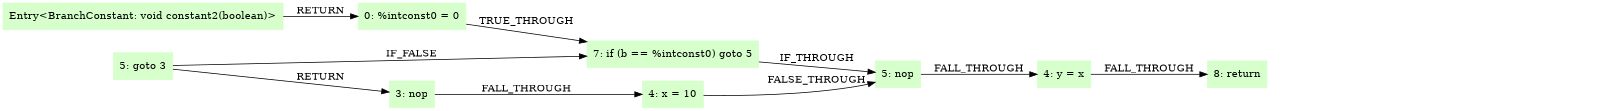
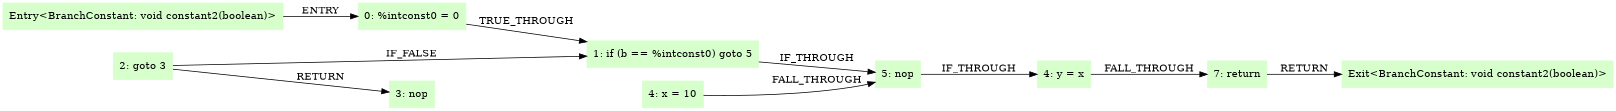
edge "Entry<BranchConstant: void constant2(boolean)>" -> "0: %intconst0 = 0": label "RETURN" -> "ENTRY"
node "7: if (b == %intconst0) goto 5": label "7: if (b == %intconst0) goto 5" -> "1: if (b == %intconst0) goto 5"
node "5: goto 3": label "5: goto 3" -> "2: goto 3"
edge "5: nop" -> "4: y = x": label "FALL_THROUGH" -> "IF_THROUGH"
node "8: return": label "8: return" -> "7: return"
node "Exit<BranchConstant: void constant2(boolean)>": added
edge "4: x = 10" -> "5: nop": label "FALSE_THROUGH" -> "FALL_THROUGH"
edge "3: nop" -> "4: x = 10": removed, label "FALL_THROUGH"
